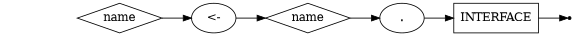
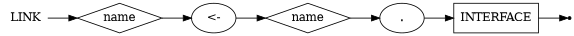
node "LINK": added
